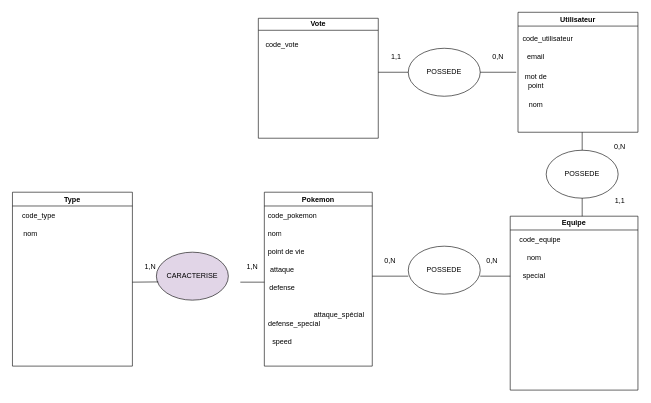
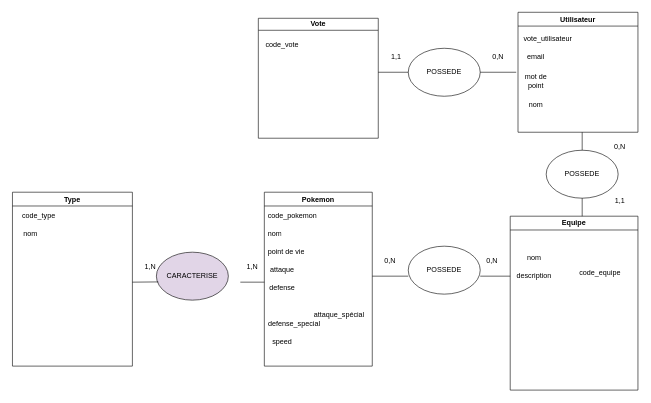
node "code_utilisateur": label "code_utilisateur" -> "vote_utilisateur"
node "code_equipe": moved (540, 240) -> (600, 273)
node "special": label "special" -> "description"
